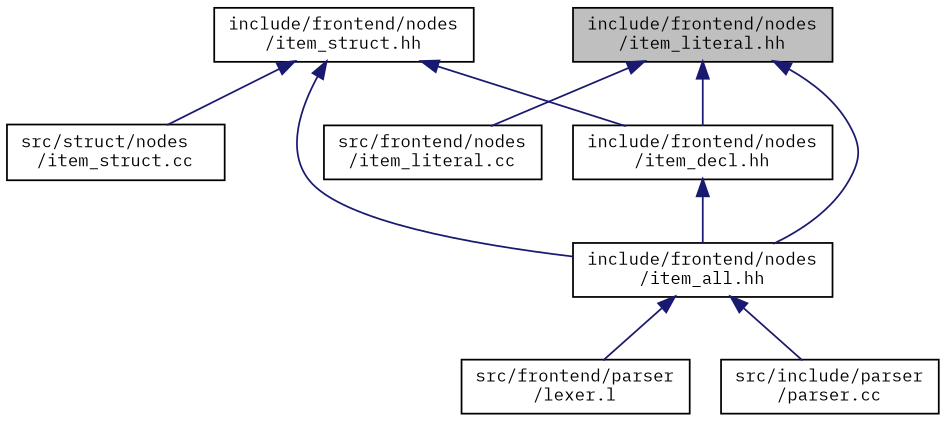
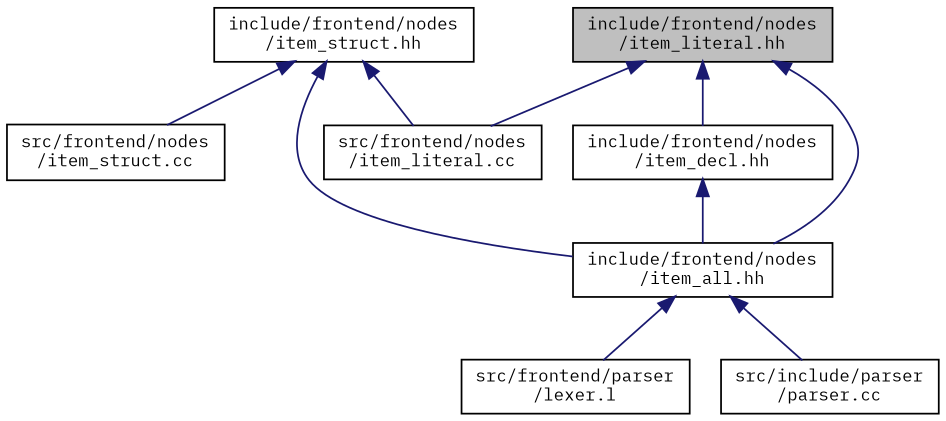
edge "include/frontend/nodes /item_decl.hh" -> "include/frontend/nodes /item_struct.hh": now "src/frontend/nodes /item_literal.cc" -> "include/frontend/nodes /item_struct.hh"
node "src/struct/nodes /item_struct.cc": label "src/struct/nodes /item_struct.cc" -> "src/frontend/nodes /item_struct.cc"
